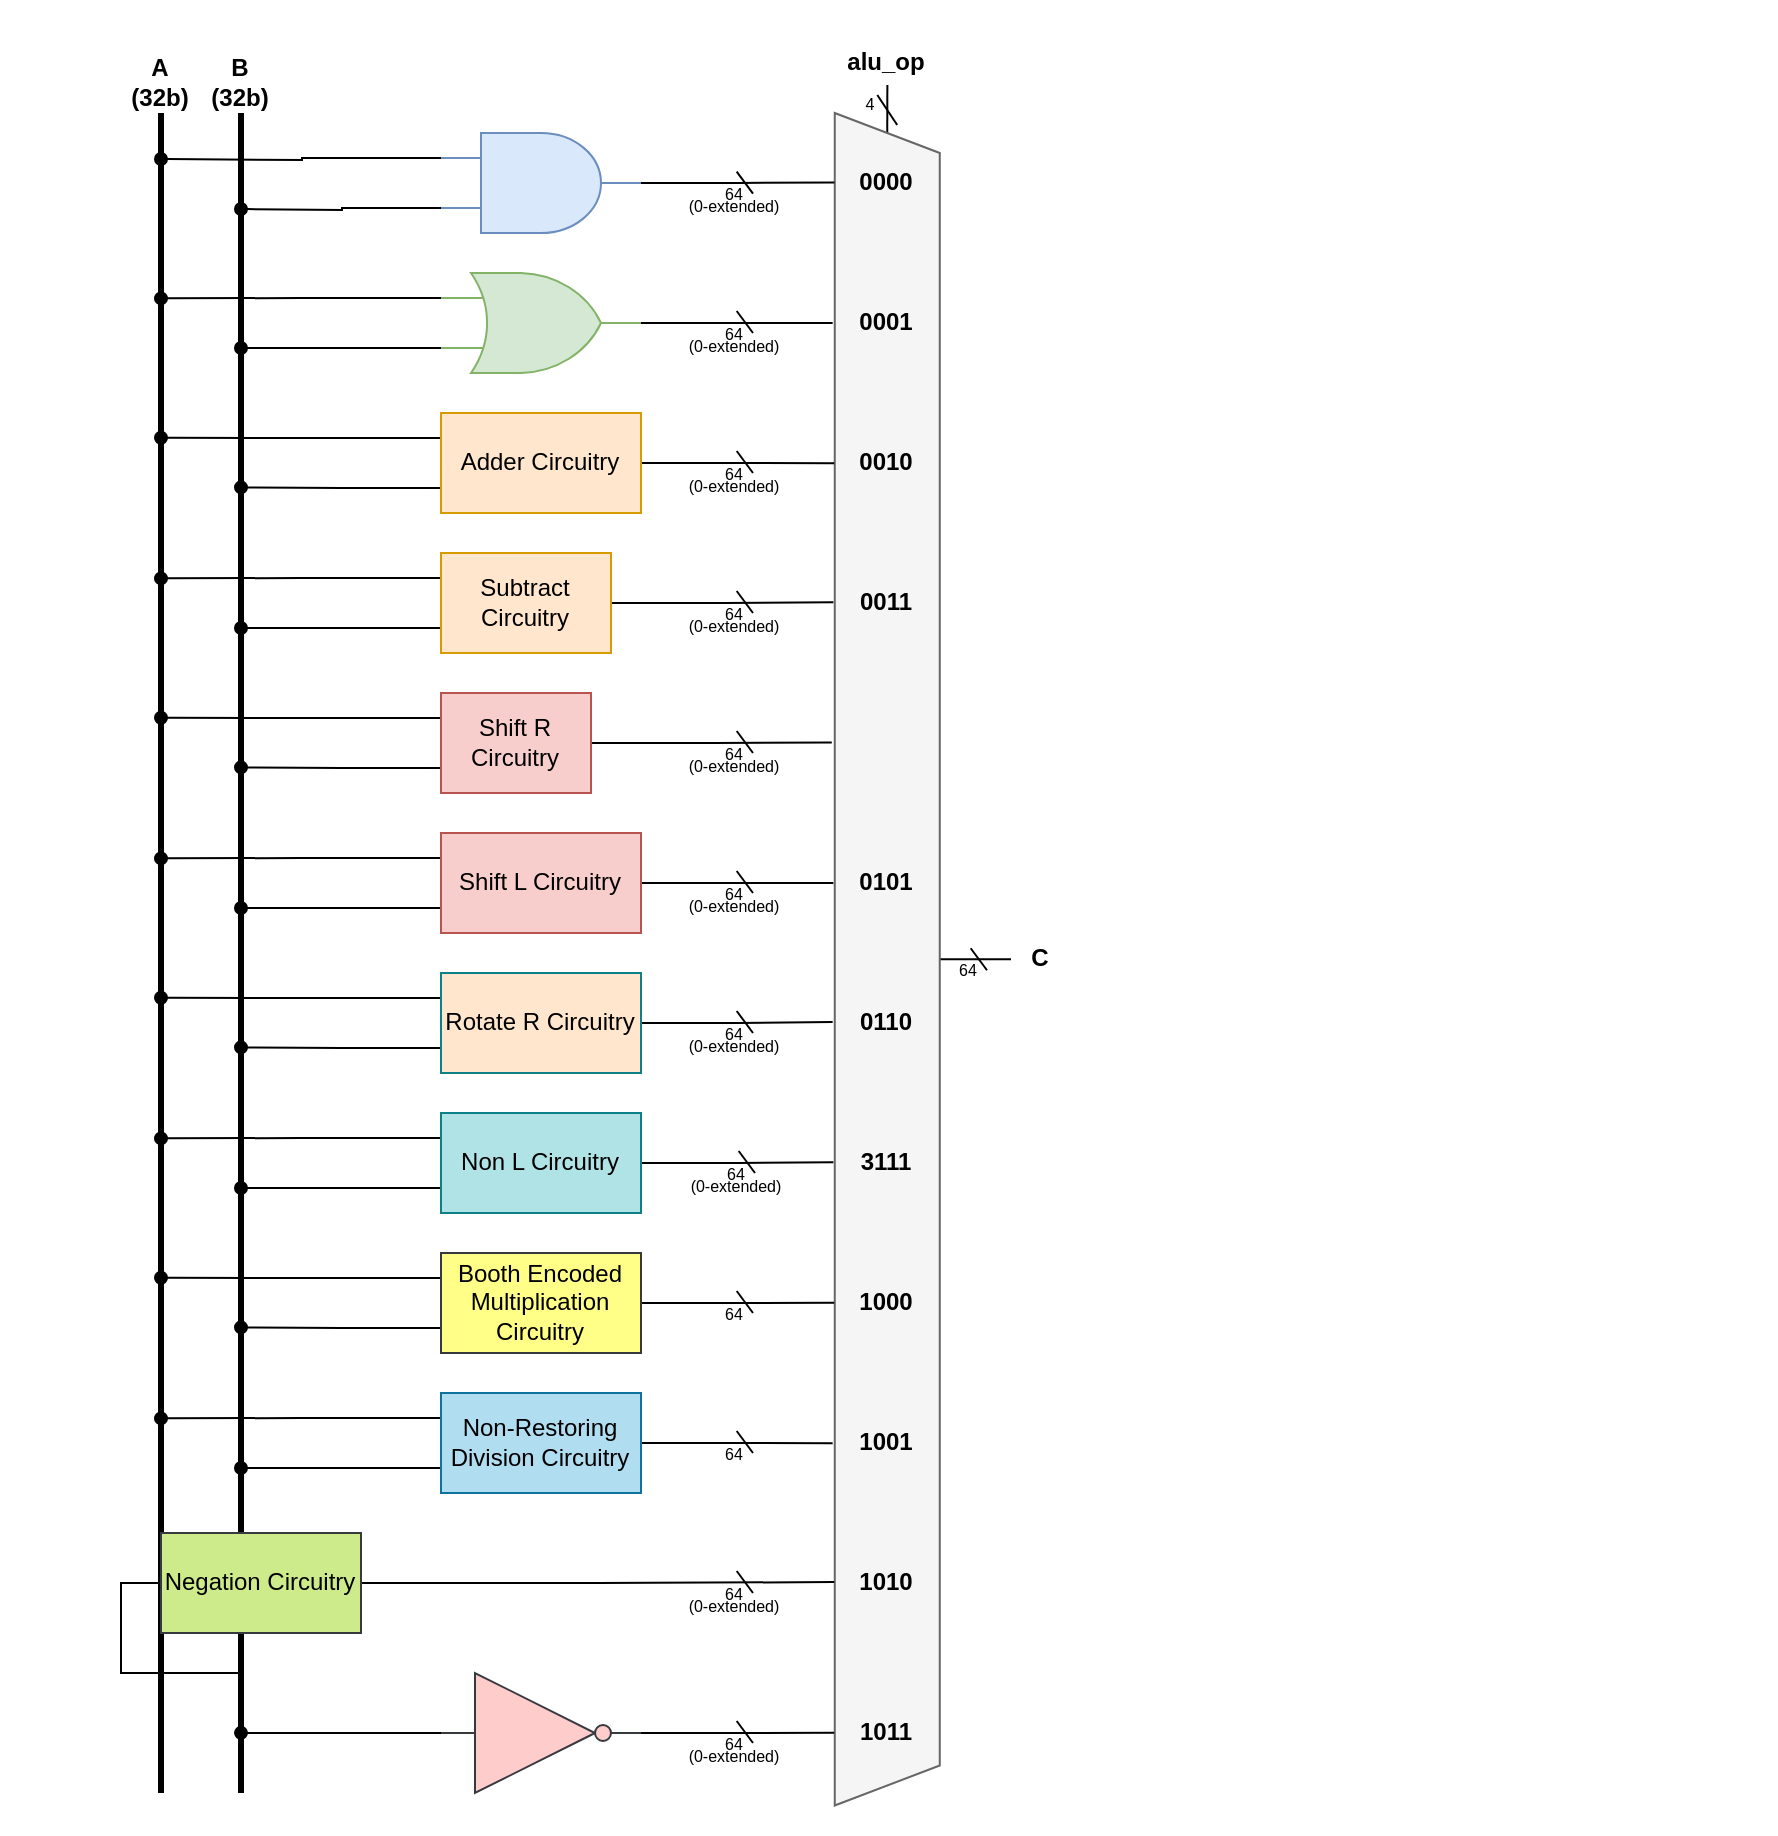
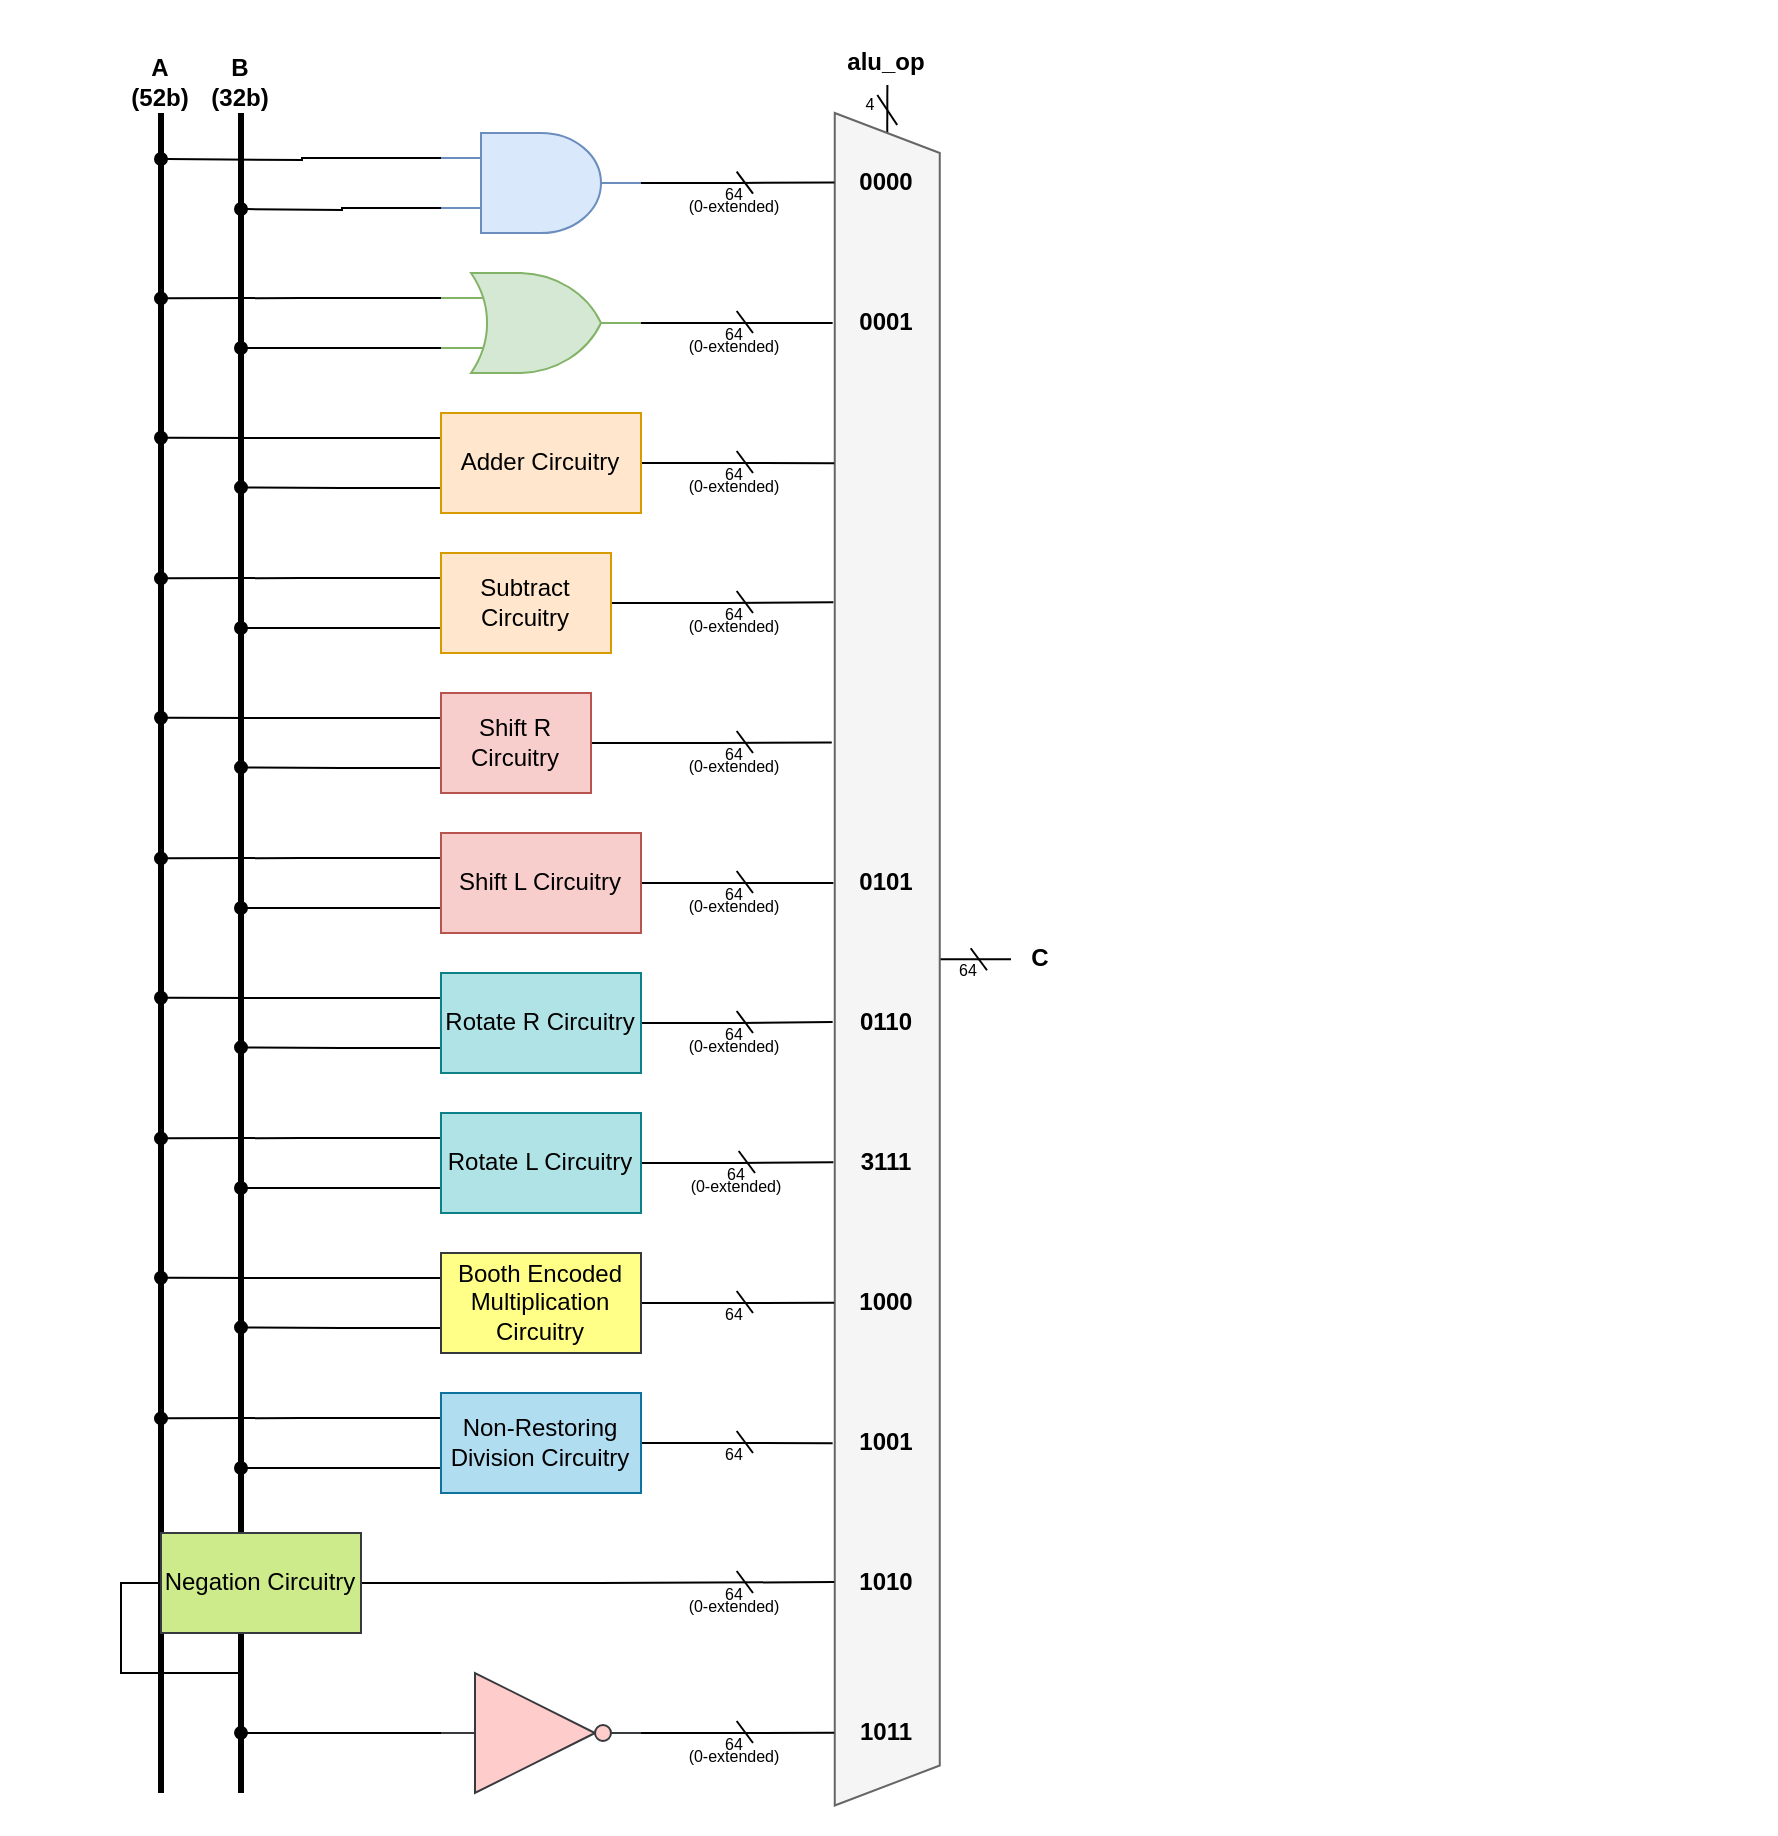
node "A (32b)": label "A (32b)" -> "A (52b)"
node "0010": removed
node "0011": removed
node "Rotate R Circuitry": fillcolor #ffe6cc -> #b0e3e6
node "Non L Circuitry": label "Non L Circuitry" -> "Rotate L Circuitry"
